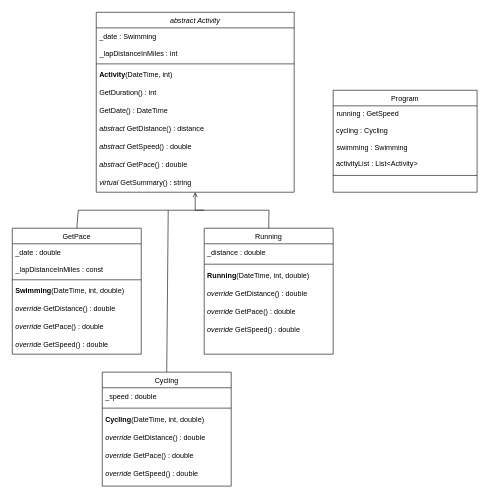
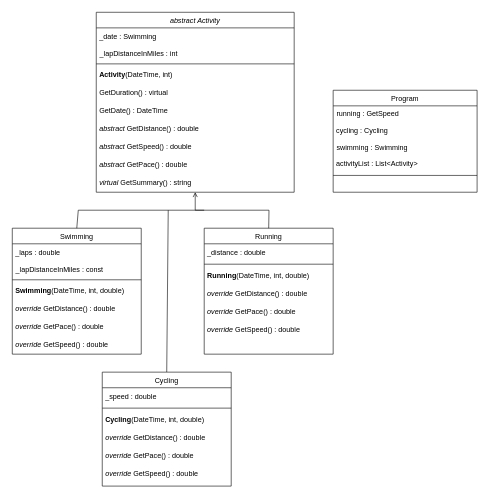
node "GetDuration() : int": label "GetDuration() : int" -> "GetDuration() : virtual"
node "abstract GetDistance() : distance": label "abstract GetDistance() : distance" -> "abstract GetDistance() : double"
node "GetPace": label "GetPace" -> "Swimming"
node "_date : double": label "_date : double" -> "_laps : double"
